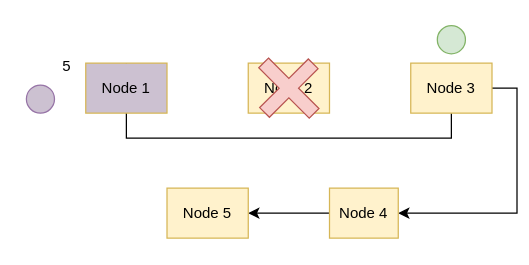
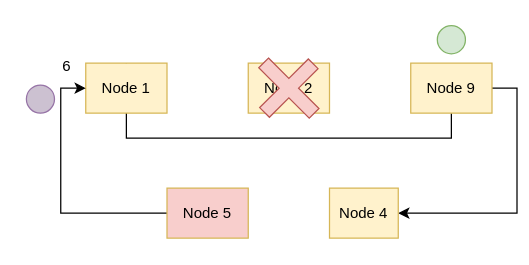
node "5": label "5" -> "6"
node "Node 1": fillcolor #ccc1d1 -> #fff2cc
node "Node 3": label "Node 3" -> "Node 9"
edge "Node 5" -> "Node 1": added
node "Node 5": fillcolor #fff2cc -> #f8cecc
edge "Node 4" -> "Node 5": removed
